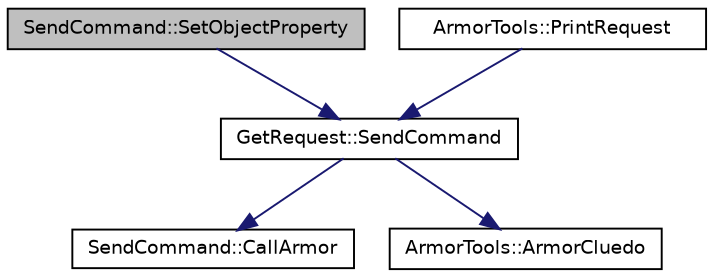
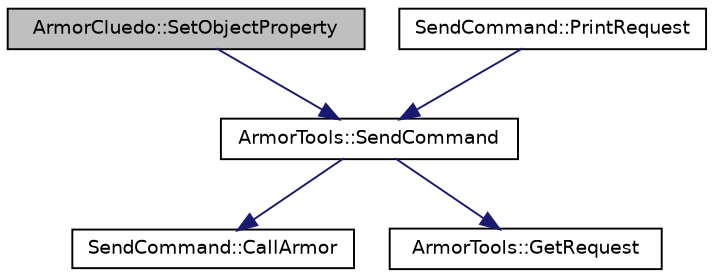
node "SendCommand::SetObjectProperty": label "SendCommand::SetObjectProperty" -> "ArmorCluedo::SetObjectProperty"
node "ArmorTools::PrintRequest": label "ArmorTools::PrintRequest" -> "SendCommand::PrintRequest"
node "GetRequest::SendCommand": label "GetRequest::SendCommand" -> "ArmorTools::SendCommand"
node "ArmorTools::ArmorCluedo": label "ArmorTools::ArmorCluedo" -> "ArmorTools::GetRequest"
